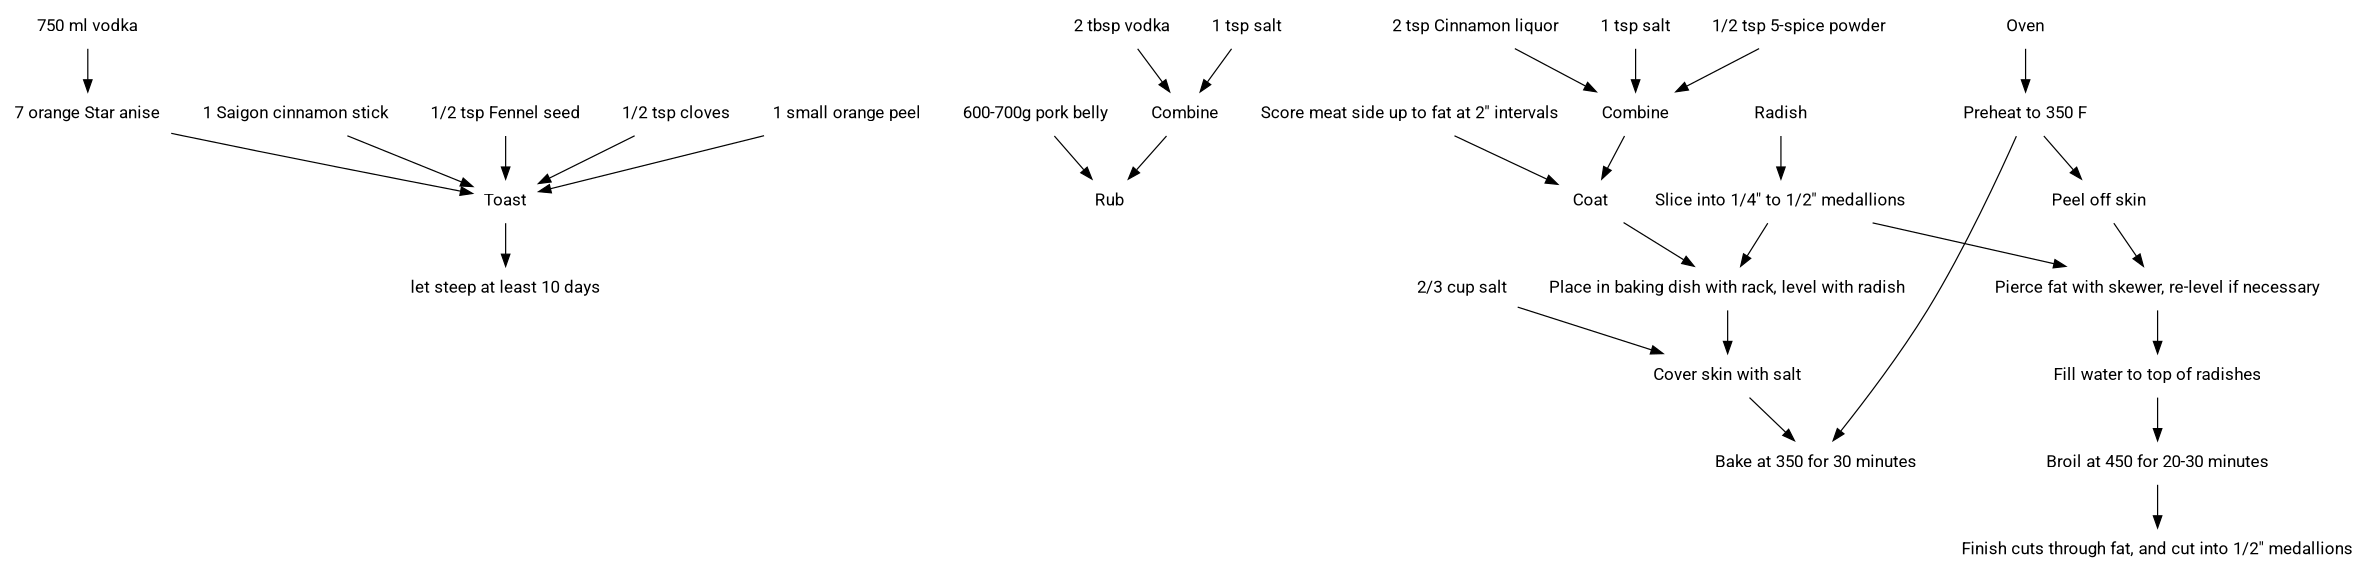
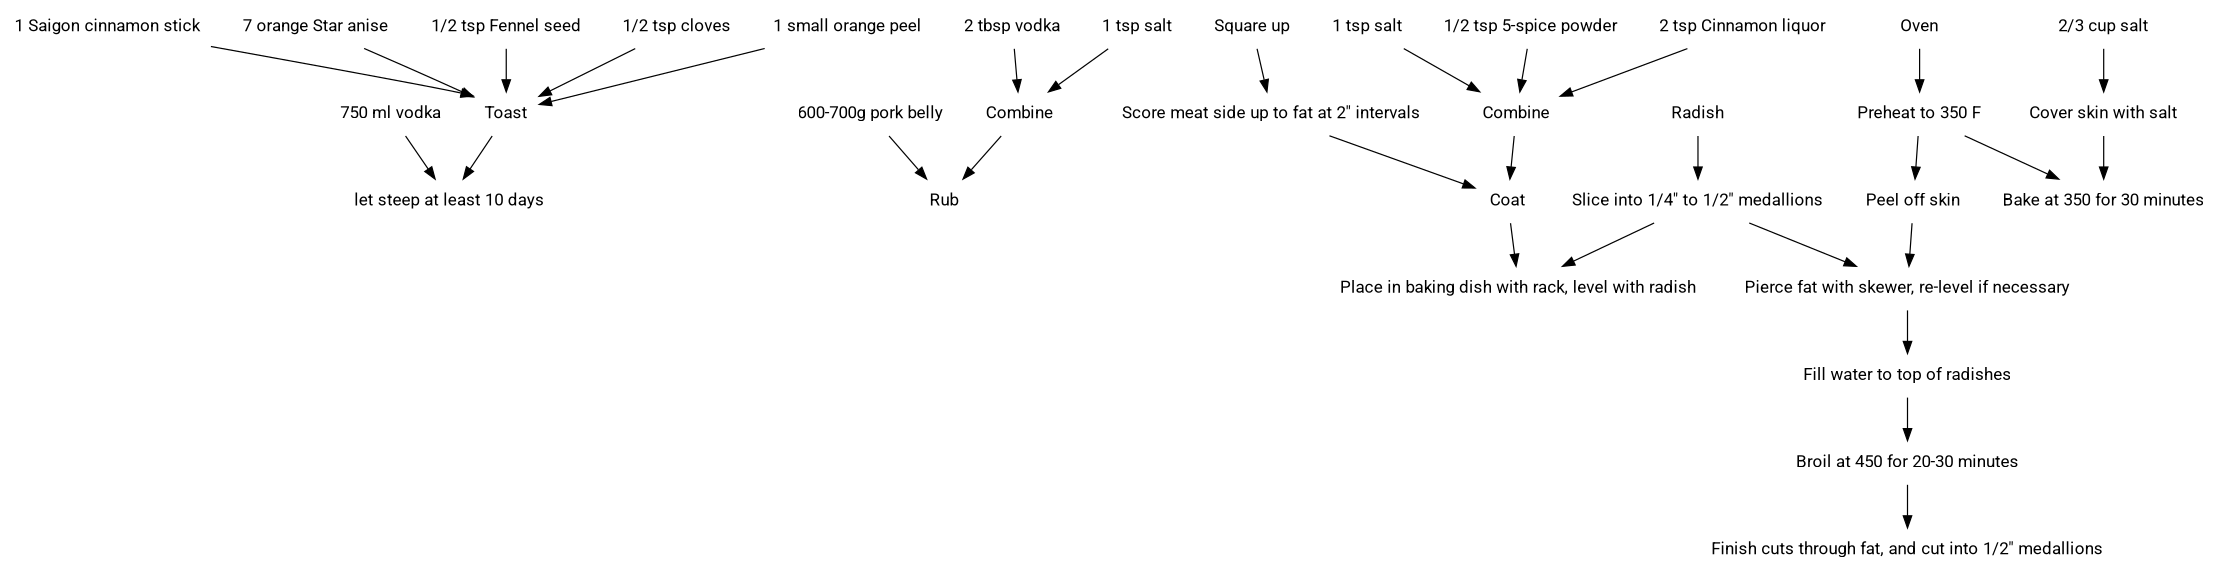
node "Square up": added
edge "750 ml vodka" -> "7 orange Star anise": now "750 ml vodka" -> "let steep at least 10 days"
edge "Place in baking dish with rack, level with radish" -> "Cover skin with salt": removed
